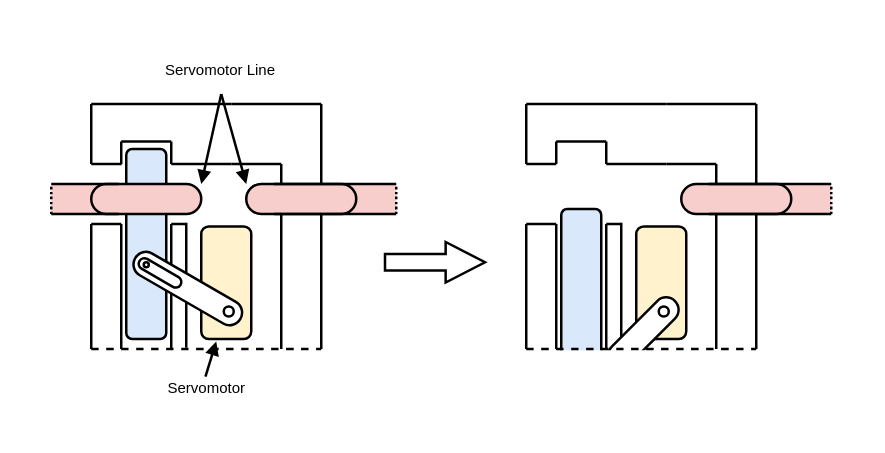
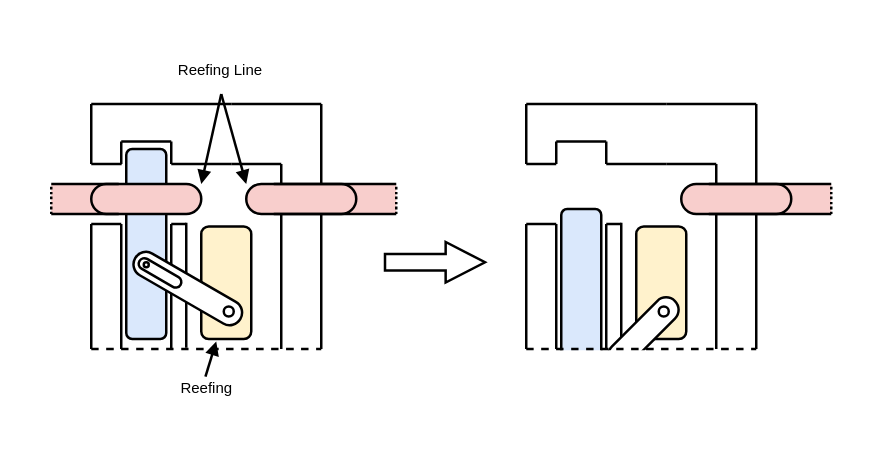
node "Servomotor Line": label "Servomotor Line" -> "Reefing Line"
node "Servomotor": label "Servomotor" -> "Reefing"
